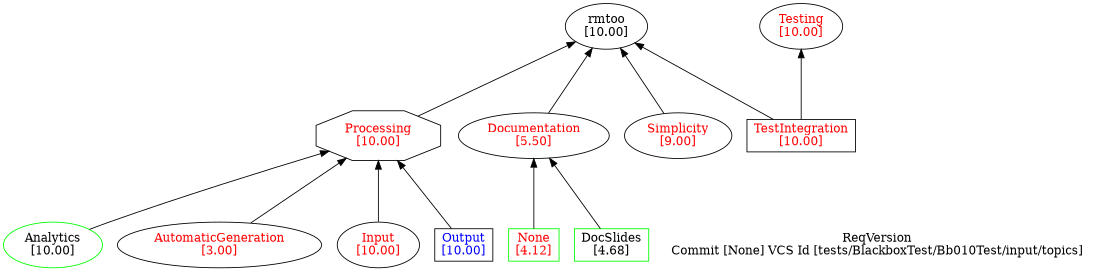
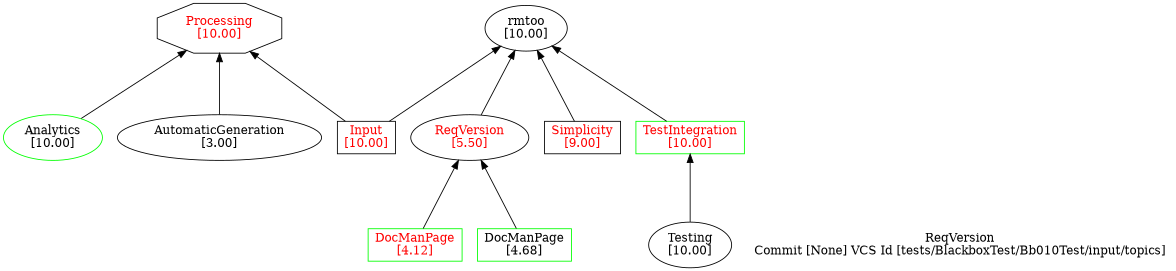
node "Testing [10.00]": fontcolor red -> black
edge "Processing [10.00]" -> "rmtoo [10.00]": now "Input [10.00]" -> "rmtoo [10.00]"
edge "TestIntegration [10.00]" -> "Testing [10.00]": reversed
node "Documentation [5.50]": label "Documentation [5.50]" -> "ReqVersion [5.50]"
node "Simplicity [9.00]": shape ellipse -> box
node "TestIntegration [10.00]": color black -> green
node "AutomaticGeneration [3.00]": fontcolor red -> black
node "Input [10.00]": shape ellipse -> box
node "Output [10.00]": removed
node "None [4.12]": label "None [4.12]" -> "DocManPage [4.12]"
node "DocSlides [4.68]": label "DocSlides [4.68]" -> "DocManPage [4.68]"
